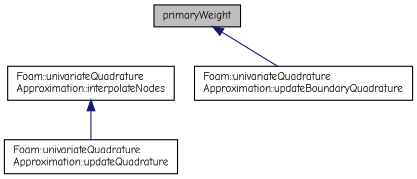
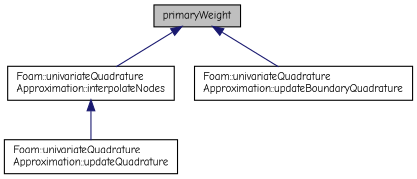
edge "Foam::univariateQuadrature Approximation::interpolateNodes" -> "primaryWeight": added
